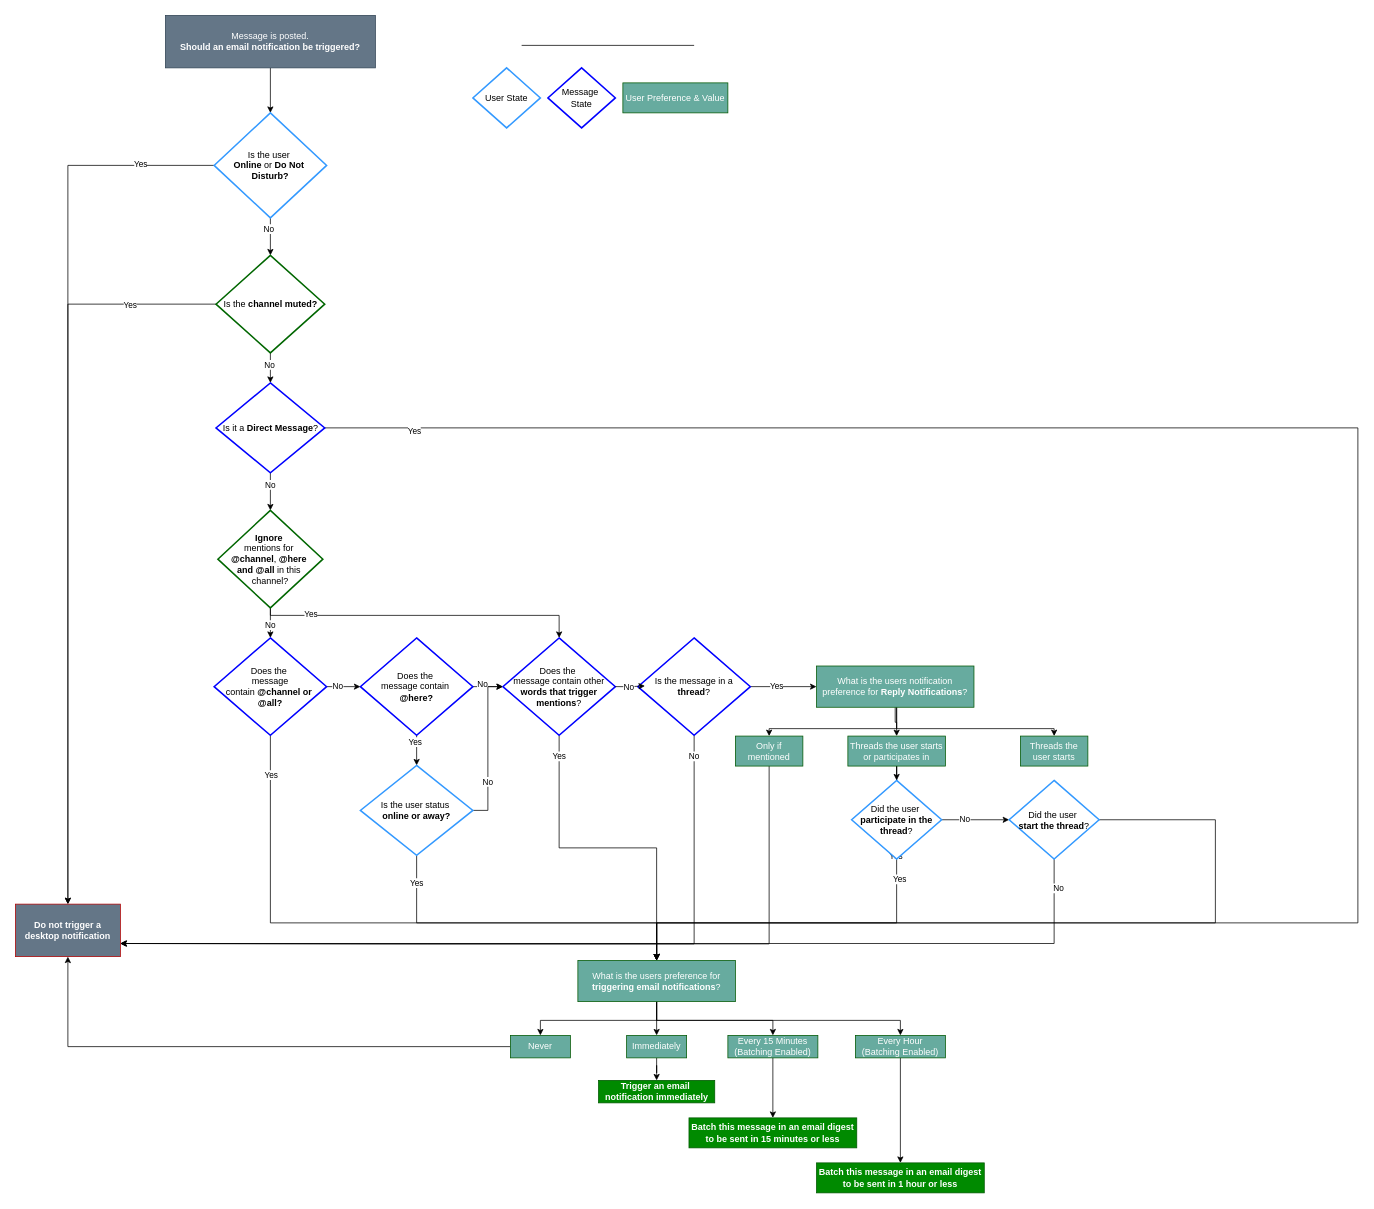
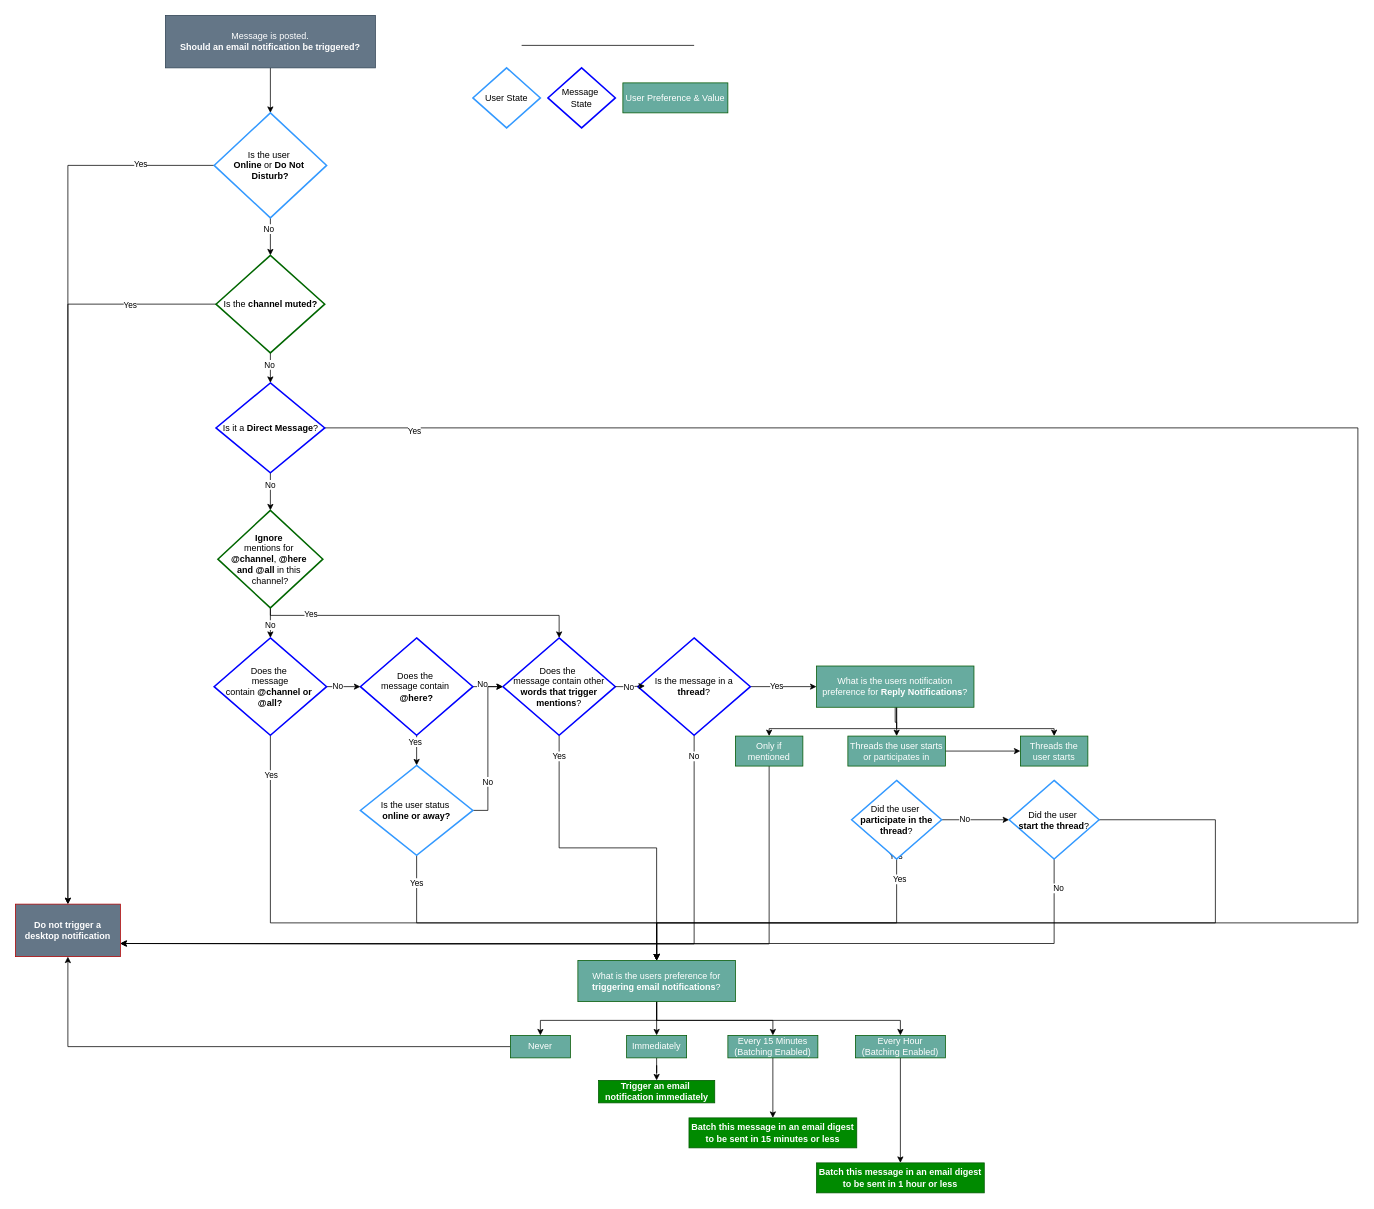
edge "Threads the user starts or participates in" -> "Did the user participate in the thread?": now "Threads the user starts or participates in" -> "Threads the user starts"
